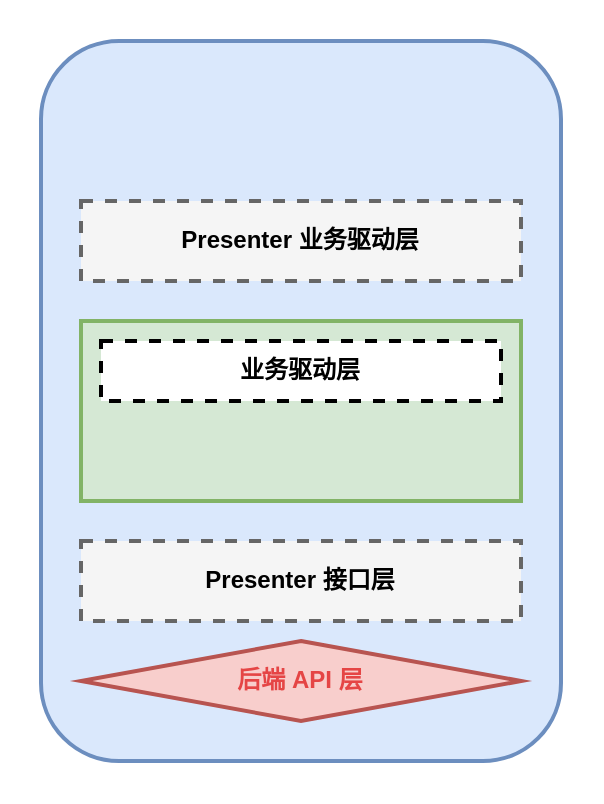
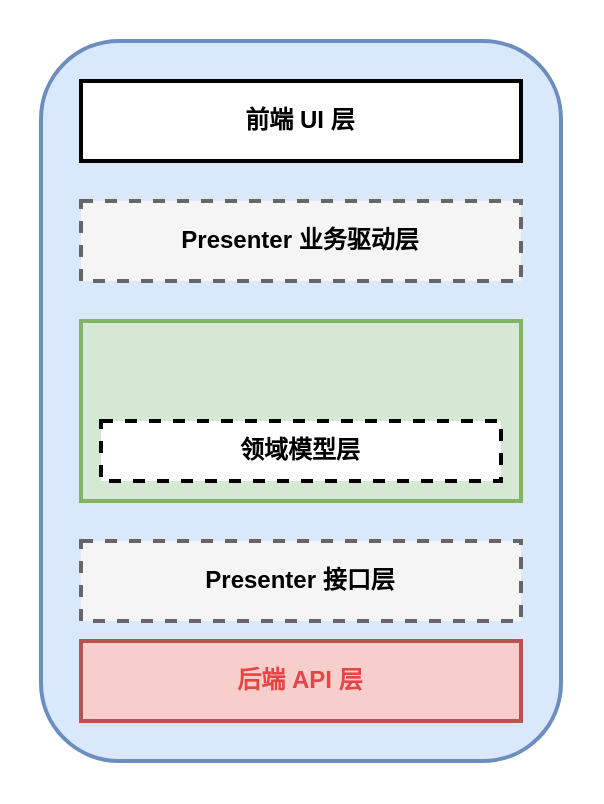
node "前端 UI 层": added
node "业务驱动层": removed
node "领域模型层": added
node "后端 API 层": shape diamond -> rectangle
